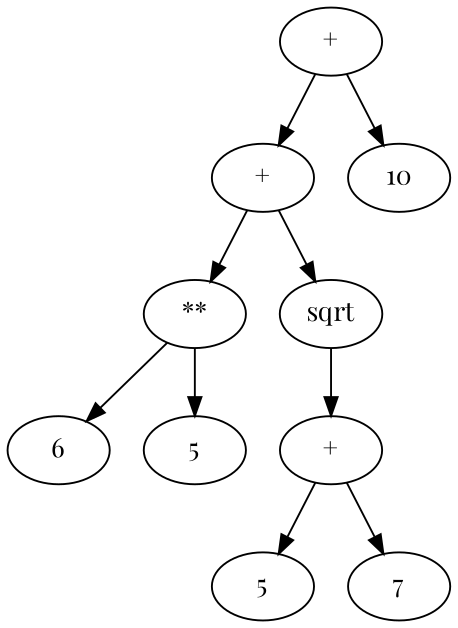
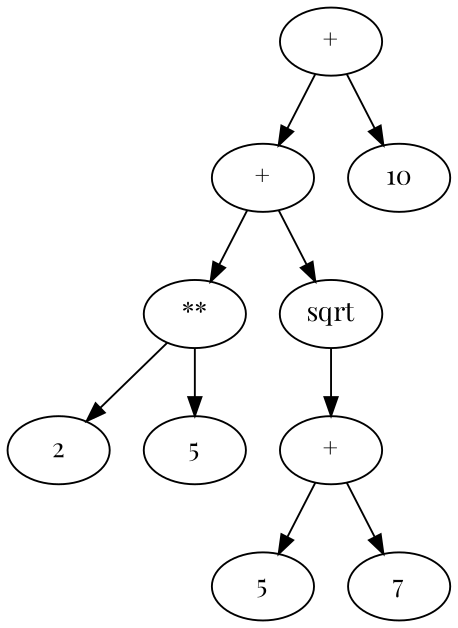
node "6": label "6" -> "2"
